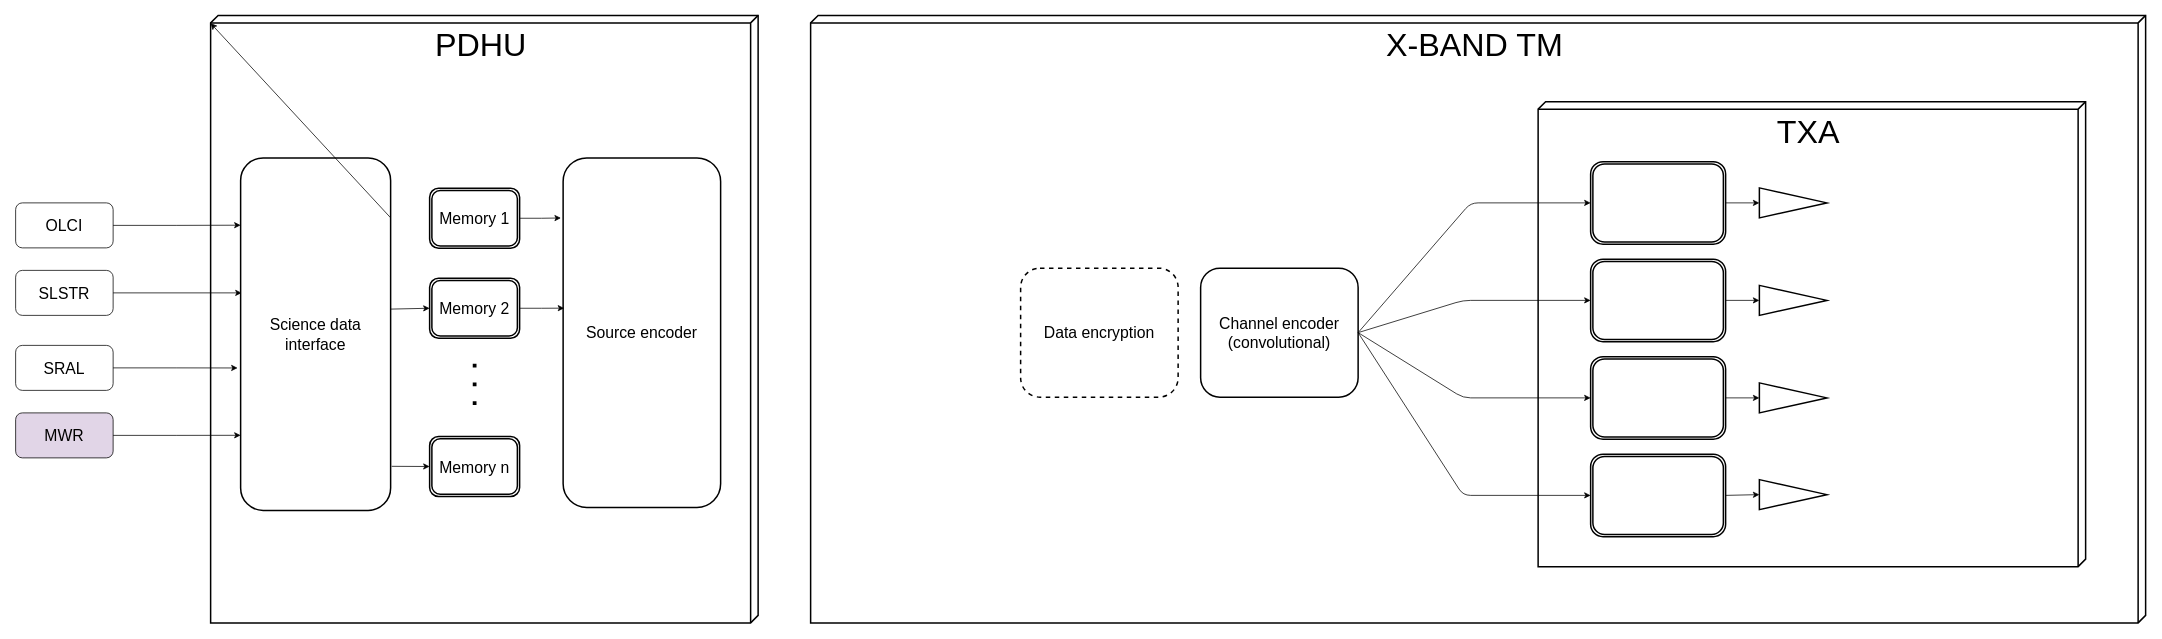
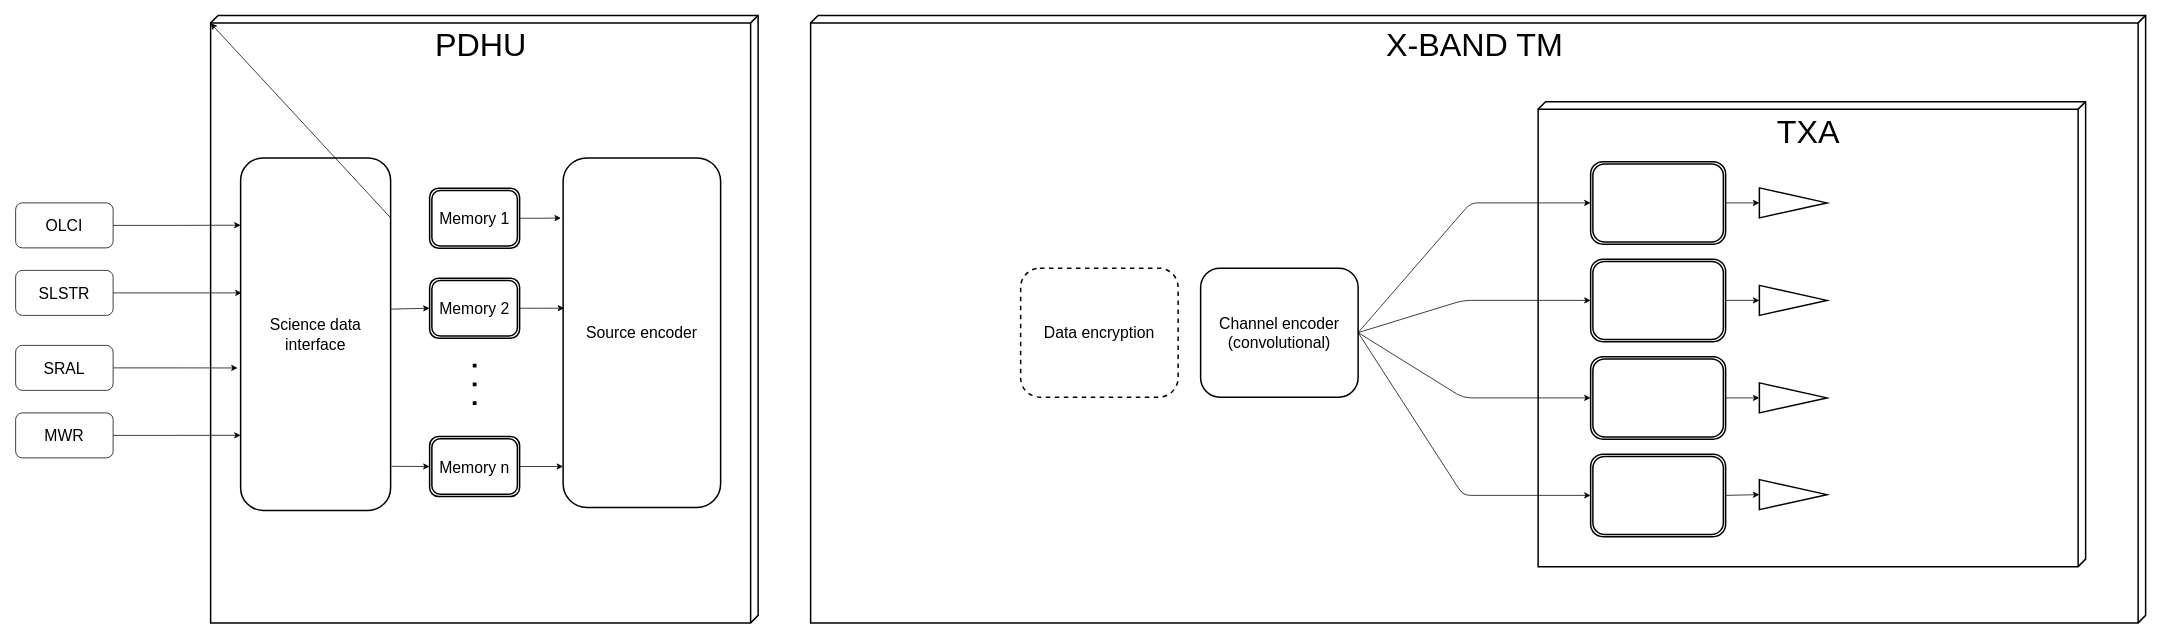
node "MWR": fillcolor #e1d5e7 -> #ffffff
edge "Memory n" -> "Source encoder": added
